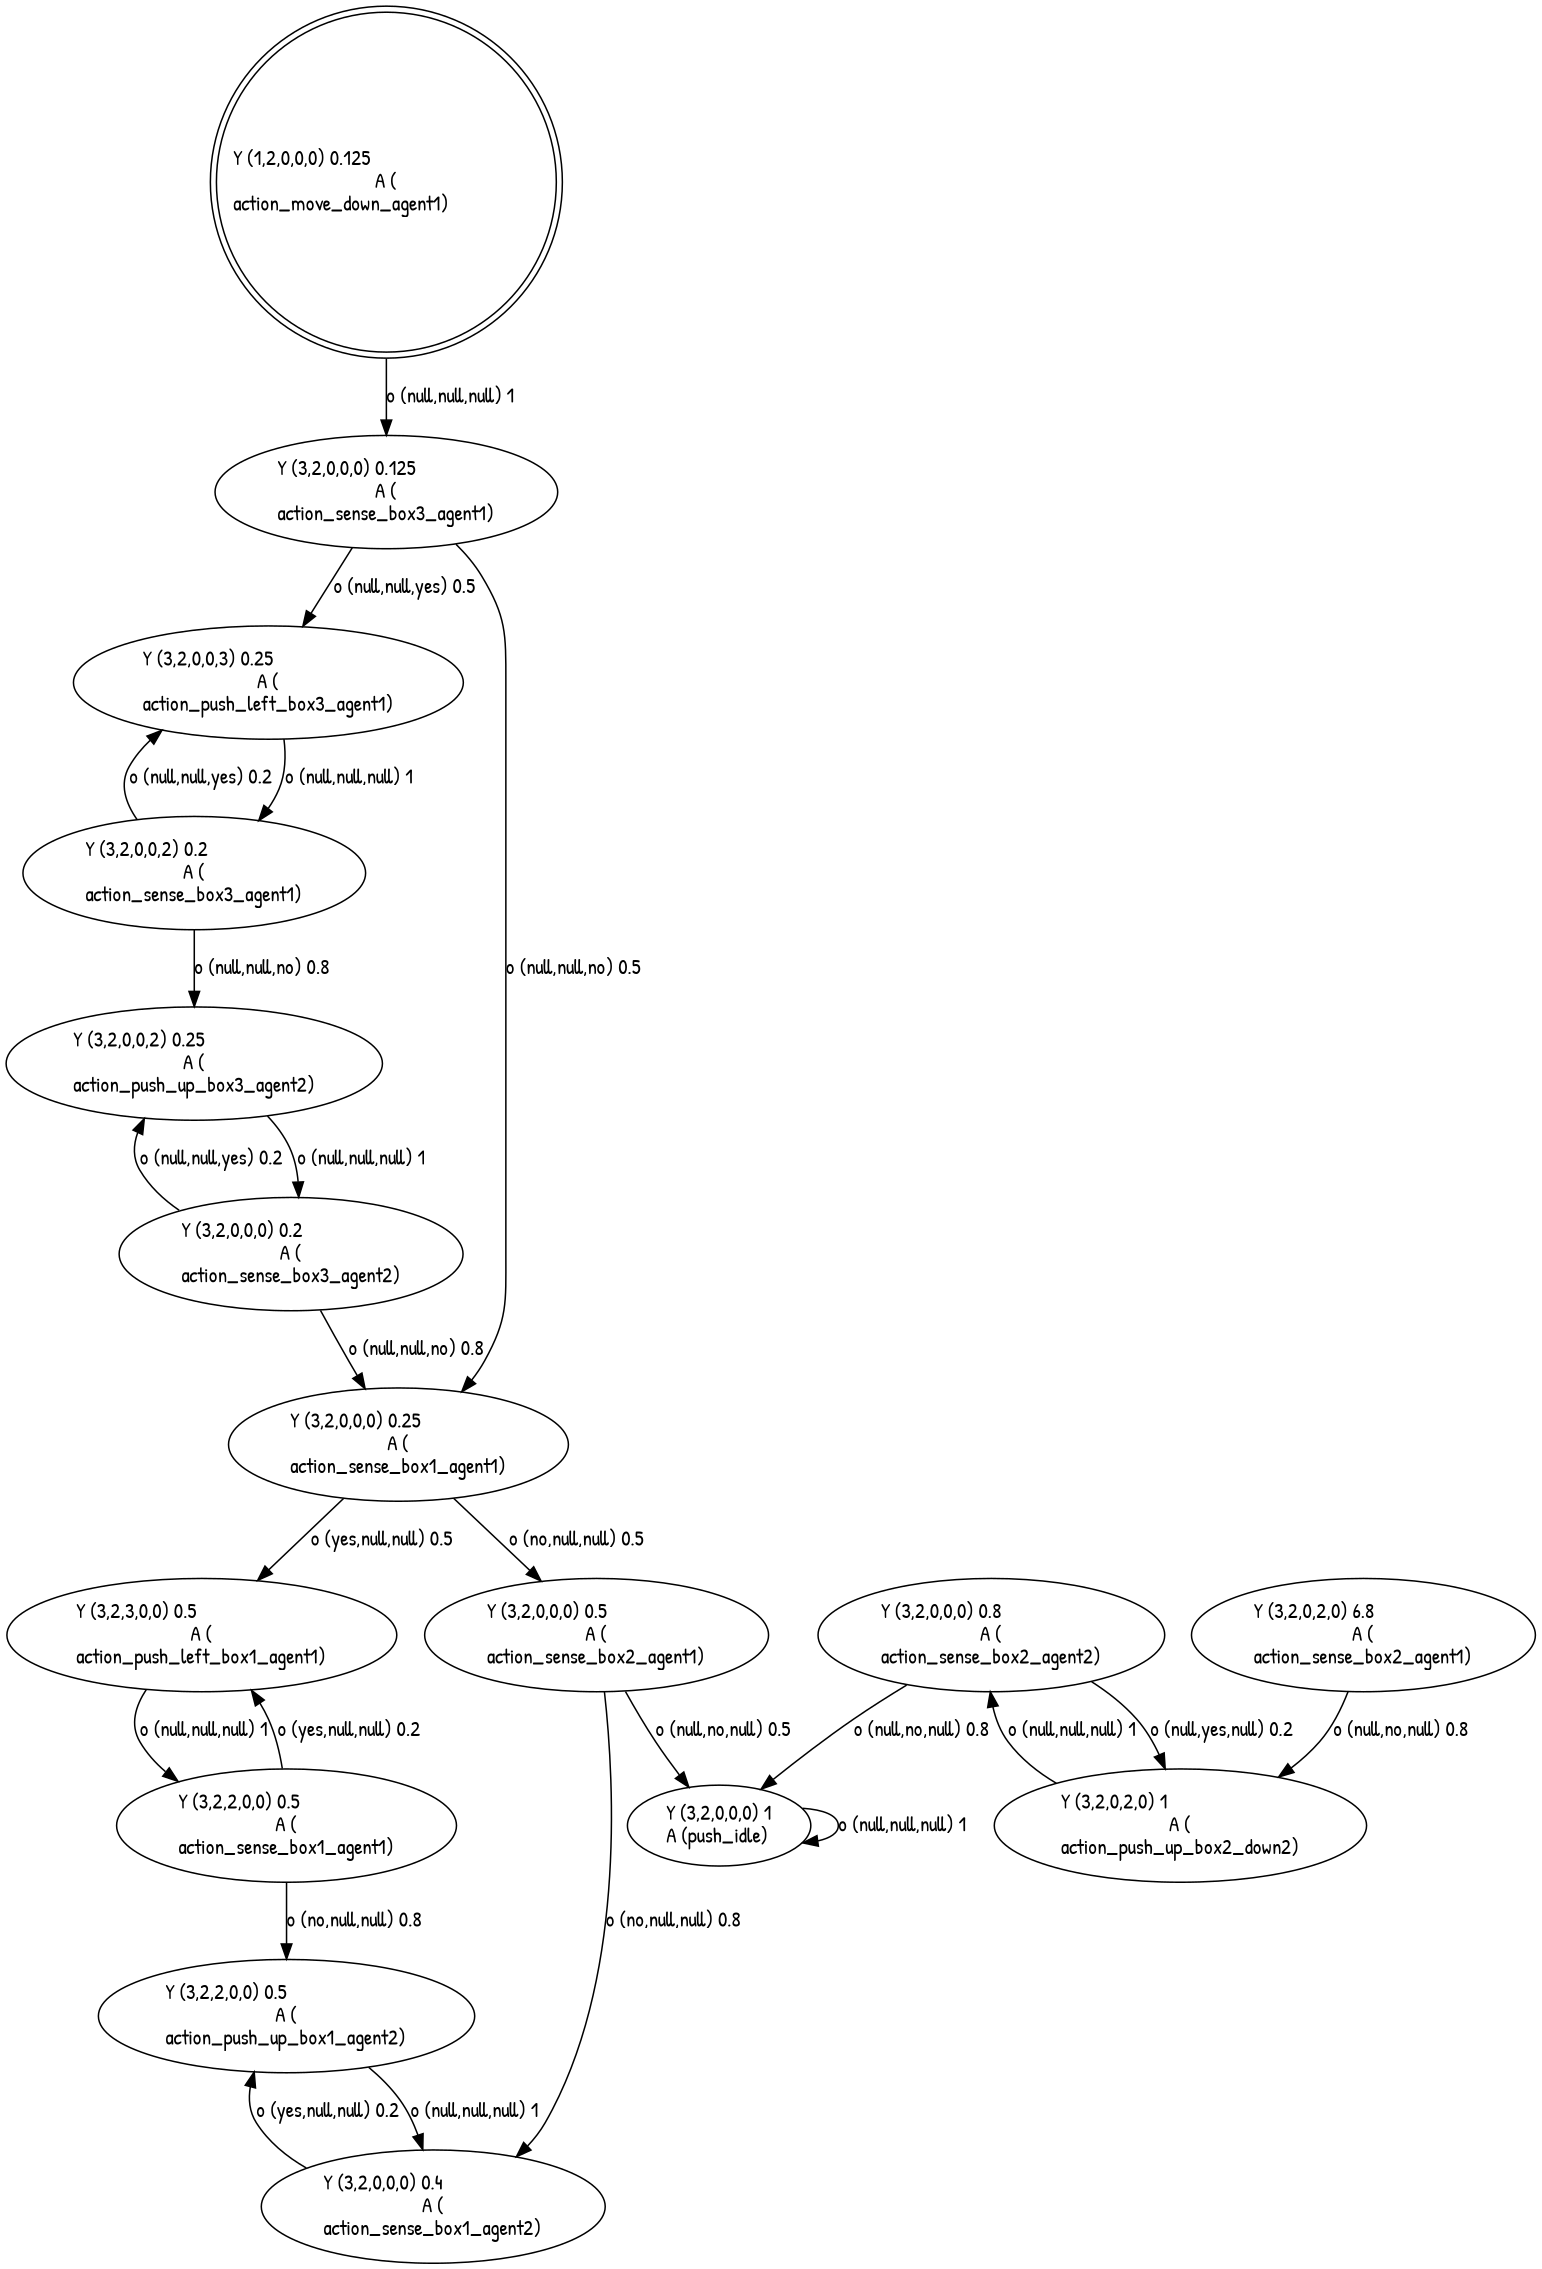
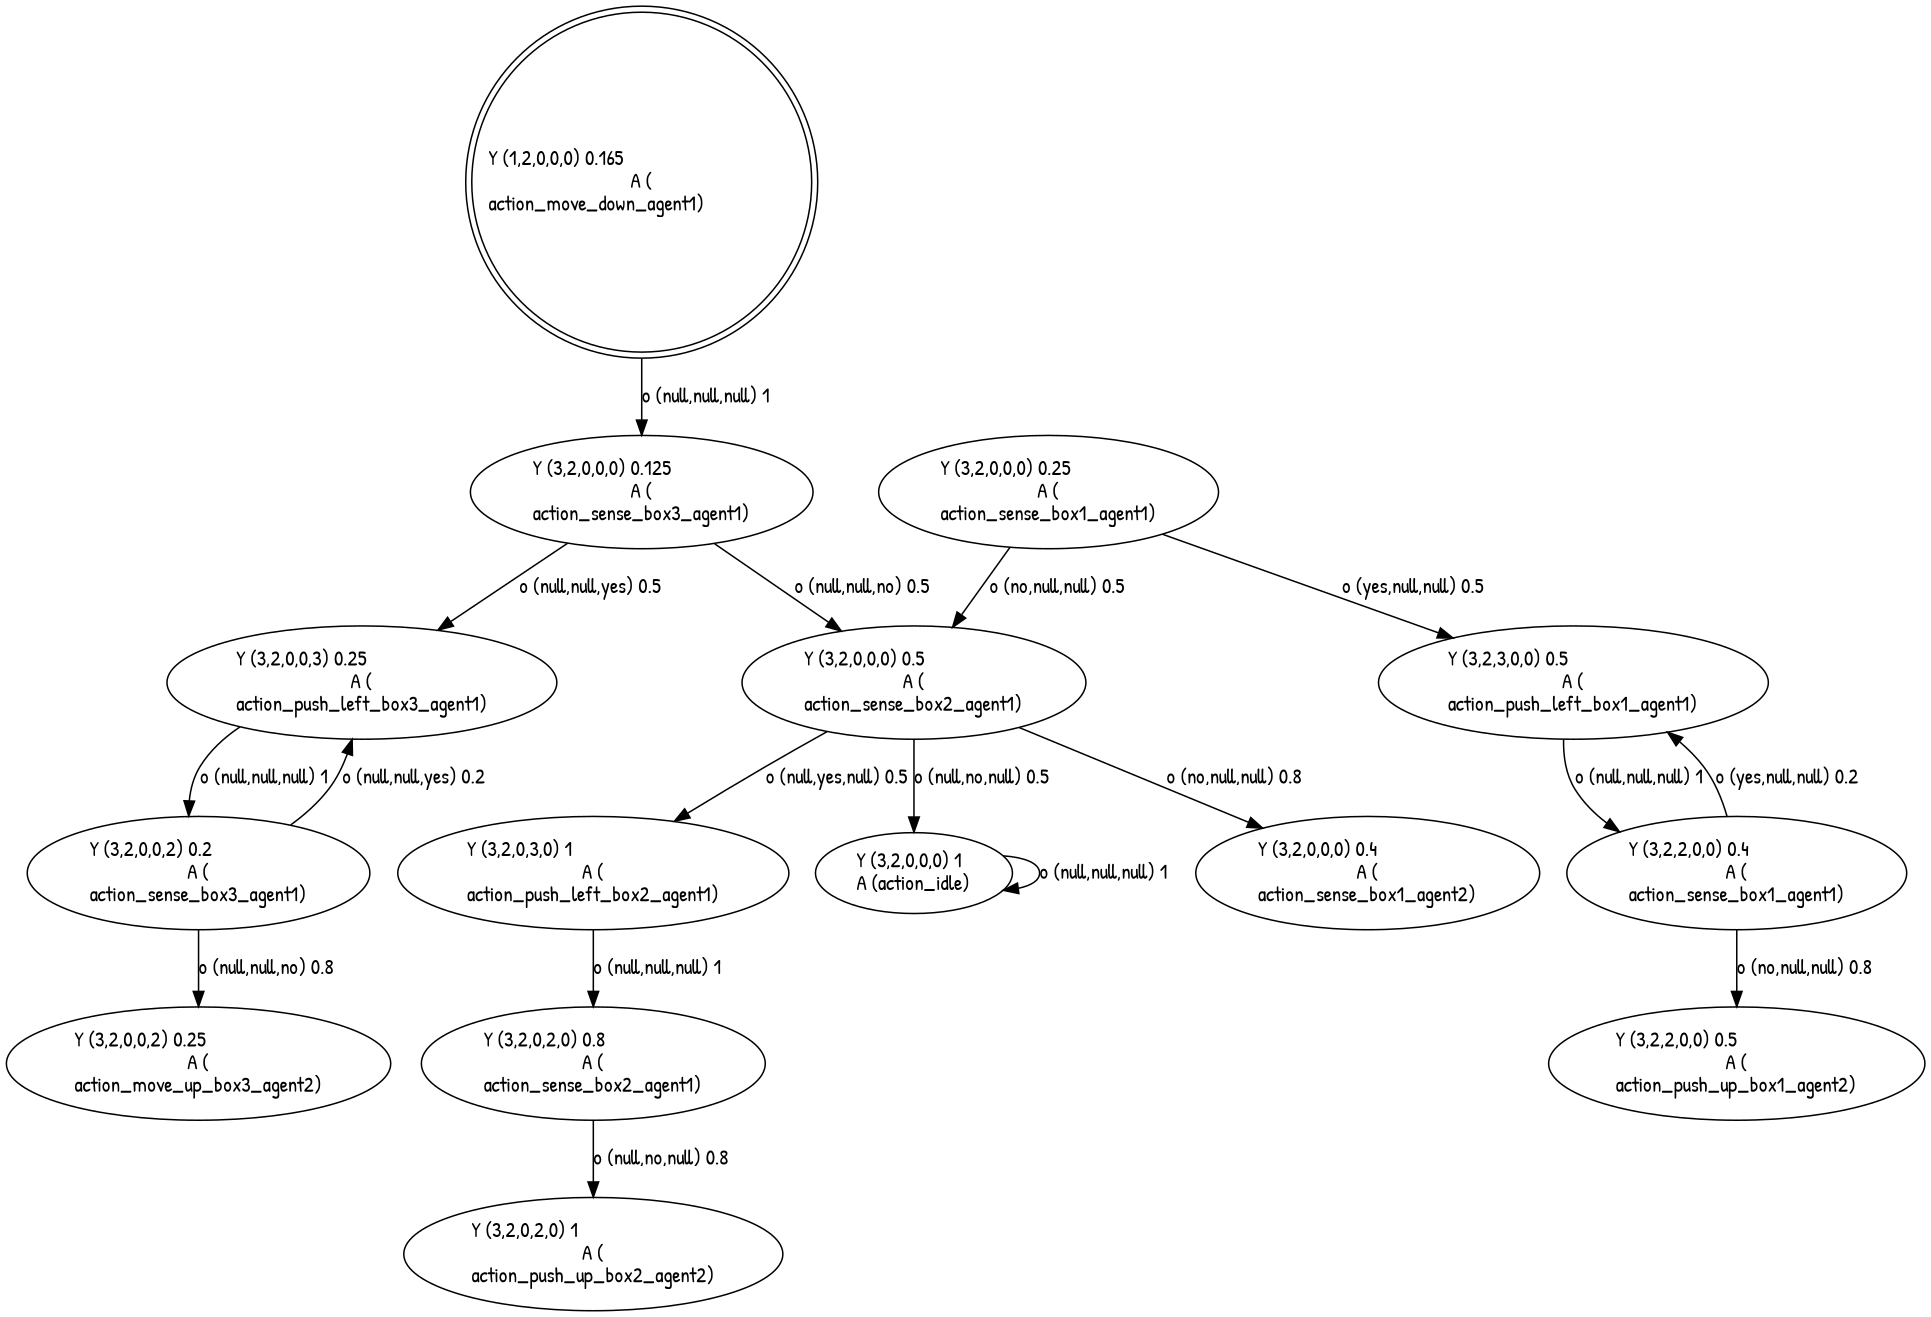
node "Y (1,2,0,0,0) 0.125 A ( action_move_down_agent1)": label "Y (1,2,0,0,0) 0.125 A ( action_move_down_agent1)" -> "Y (1,2,0,0,0) 0.165 A ( action_move_down_agent1)"
node "Y (3,2,0,3,0) 1 A ( action_push_left_box2_agent1)": added
edge "Y (3,2,0,0,0) 0.125 A ( action_sense_box3_agent1)" -> "Y (3,2,0,0,0) 0.25 A ( action_sense_box1_agent1)": now "Y (3,2,0,0,0) 0.125 A ( action_sense_box3_agent1)" -> "Y (3,2,0,0,0) 0.5 A ( action_sense_box2_agent1)"
node "Y (3,2,0,0,2) 0.25 A ( action_push_up_box3_agent2)": label "Y (3,2,0,0,2) 0.25 A ( action_push_up_box3_agent2)" -> "Y (3,2,0,0,2) 0.25 A ( action_move_up_box3_agent2)"
node "Y (3,2,0,0,0) 0.2 A ( action_sense_box3_agent2)": removed
node "Y (3,2,0,0,0) 0.8 A ( action_sense_box2_agent2)": removed
node "Y (3,2,0,2,0) 6.8 A ( action_sense_box2_agent1)": label "Y (3,2,0,2,0) 6.8 A ( action_sense_box2_agent1)" -> "Y (3,2,0,2,0) 0.8 A ( action_sense_box2_agent1)"
node "Y (3,2,2,0,0) 0.5 A ( action_sense_box1_agent1)": label "Y (3,2,2,0,0) 0.5 A ( action_sense_box1_agent1)" -> "Y (3,2,2,0,0) 0.4 A ( action_sense_box1_agent1)"
node "Y (3,2,0,0,0) 1 A (push_idle)": label "Y (3,2,0,0,0) 1 A (push_idle)" -> "Y (3,2,0,0,0) 1 A (action_idle)"
node "Y (3,2,0,2,0) 1 A ( action_push_up_box2_down2)": label "Y (3,2,0,2,0) 1 A ( action_push_up_box2_down2)" -> "Y (3,2,0,2,0) 1 A ( action_push_up_box2_agent2)"
edge "Y (3,2,2,0,0) 0.5 A ( action_push_up_box1_agent2)" -> "Y (3,2,0,0,0) 0.4 A ( action_sense_box1_agent2)": removed, label "o (null,null,null) 1"
edge "Y (3,2,0,0,0) 0.4 A ( action_sense_box1_agent2)" -> "Y (3,2,2,0,0) 0.5 A ( action_push_up_box1_agent2)": removed, label "o (yes,null,null) 0.2"
